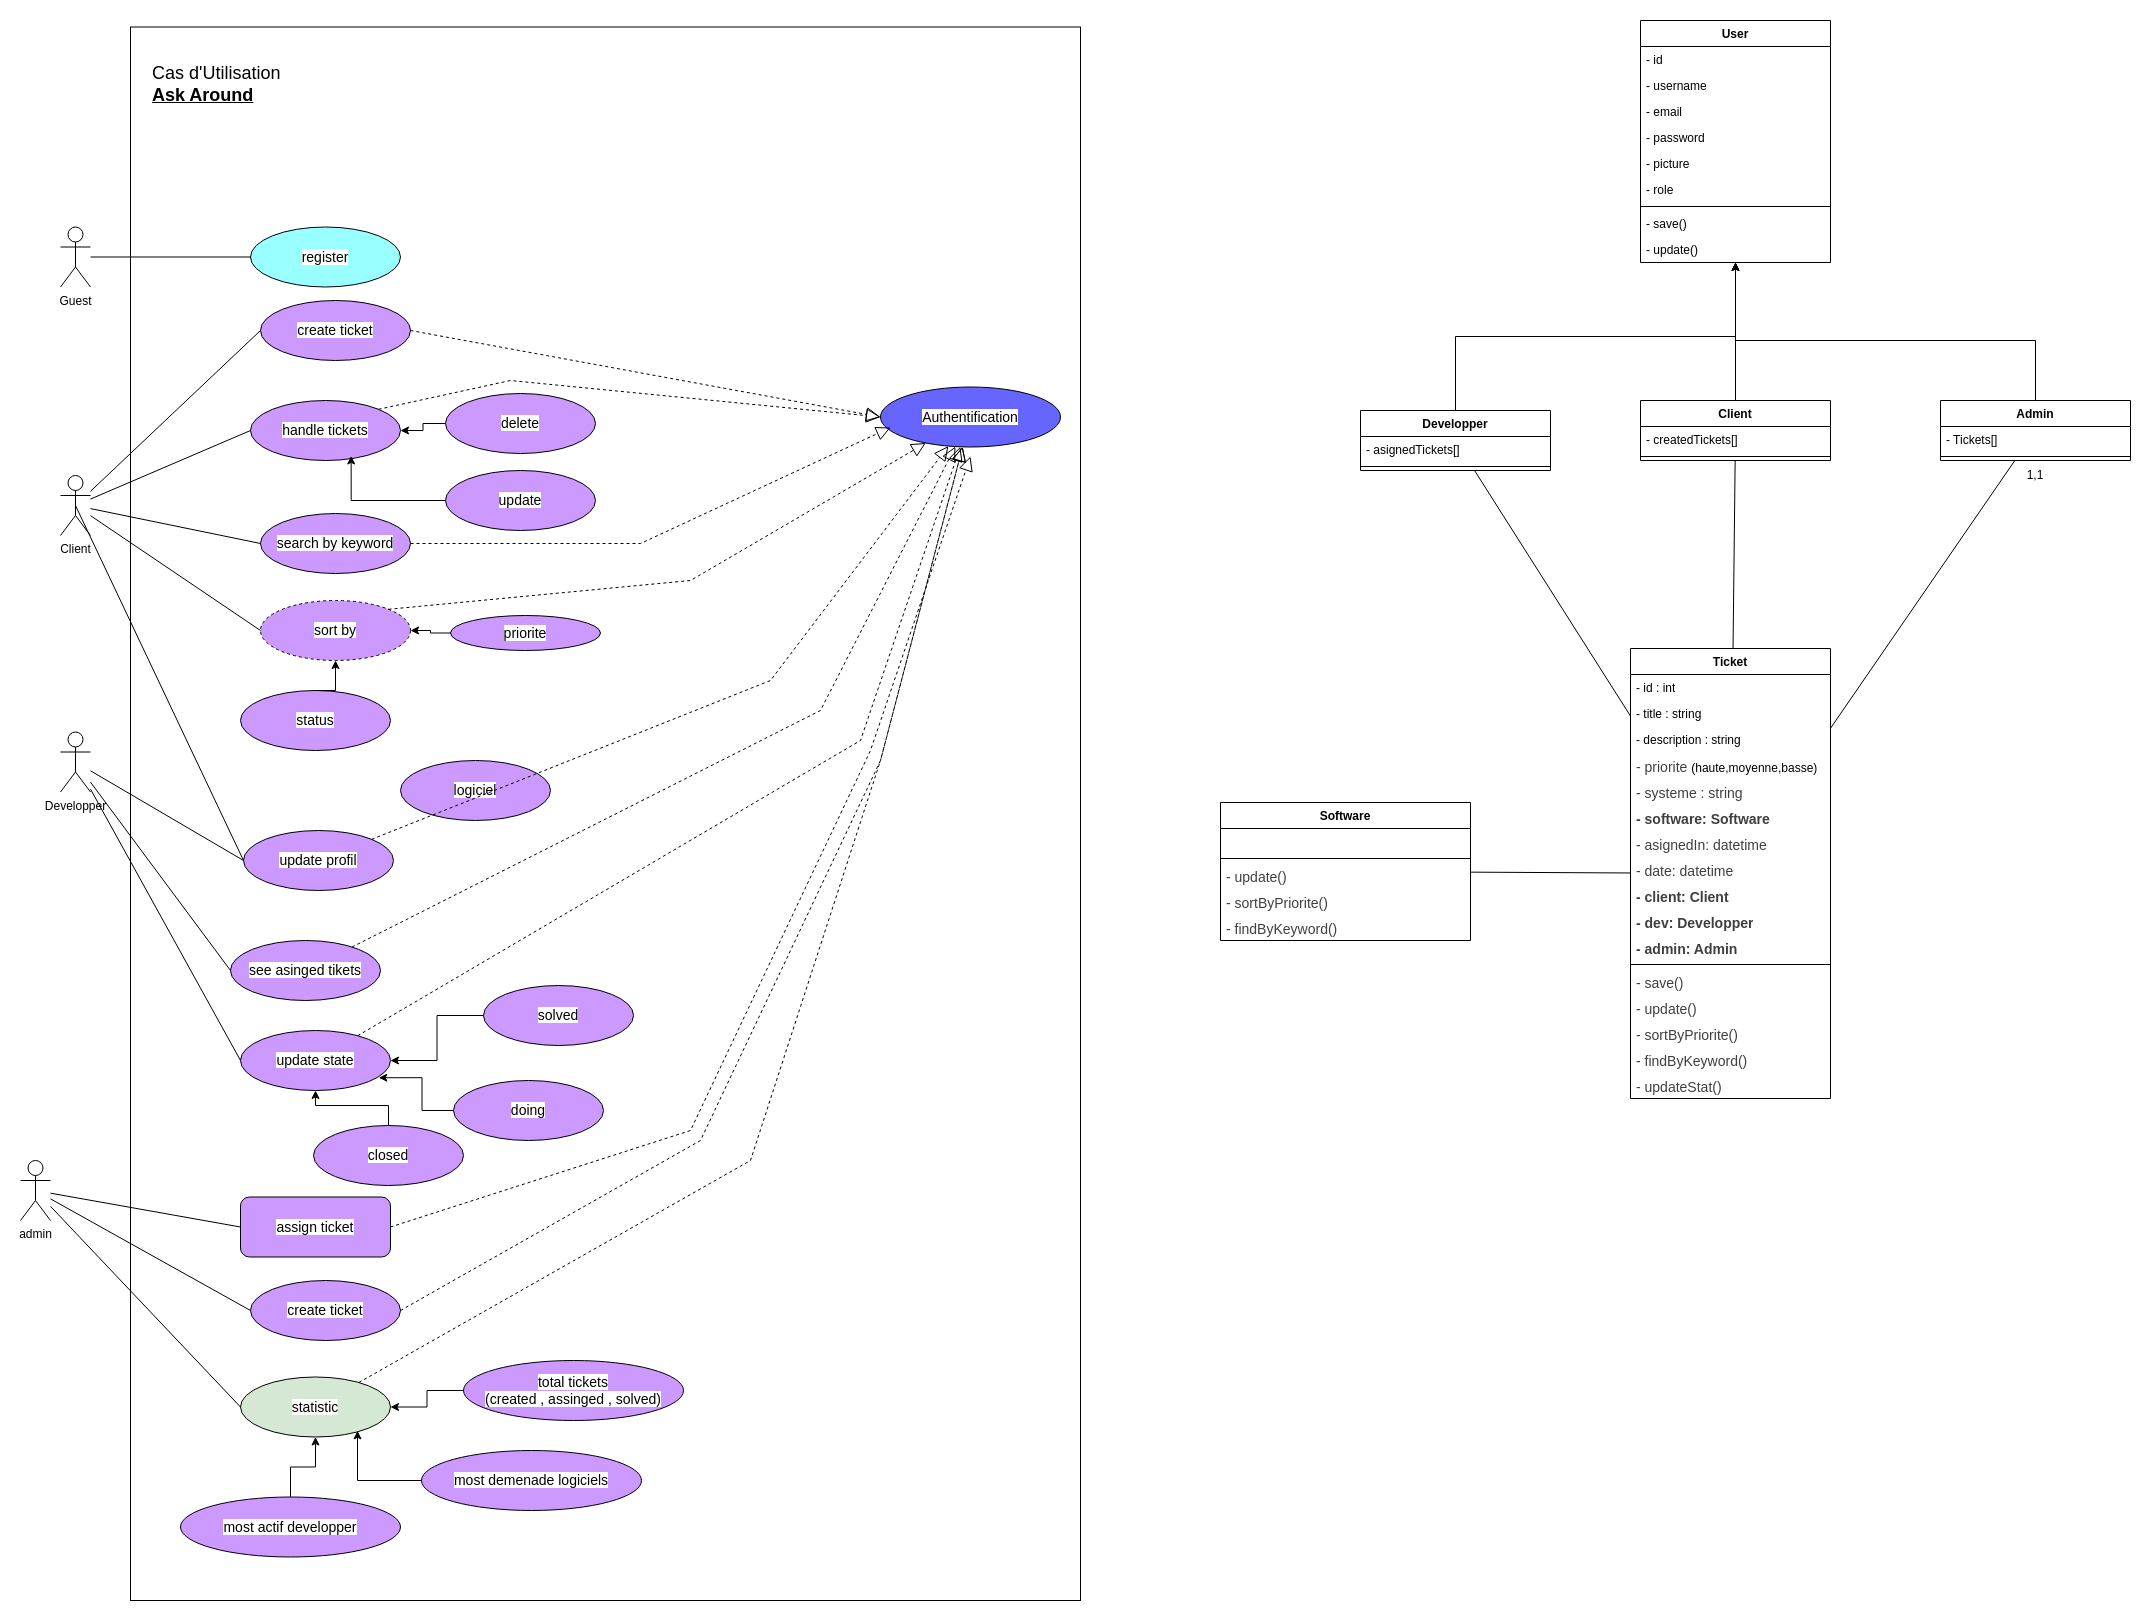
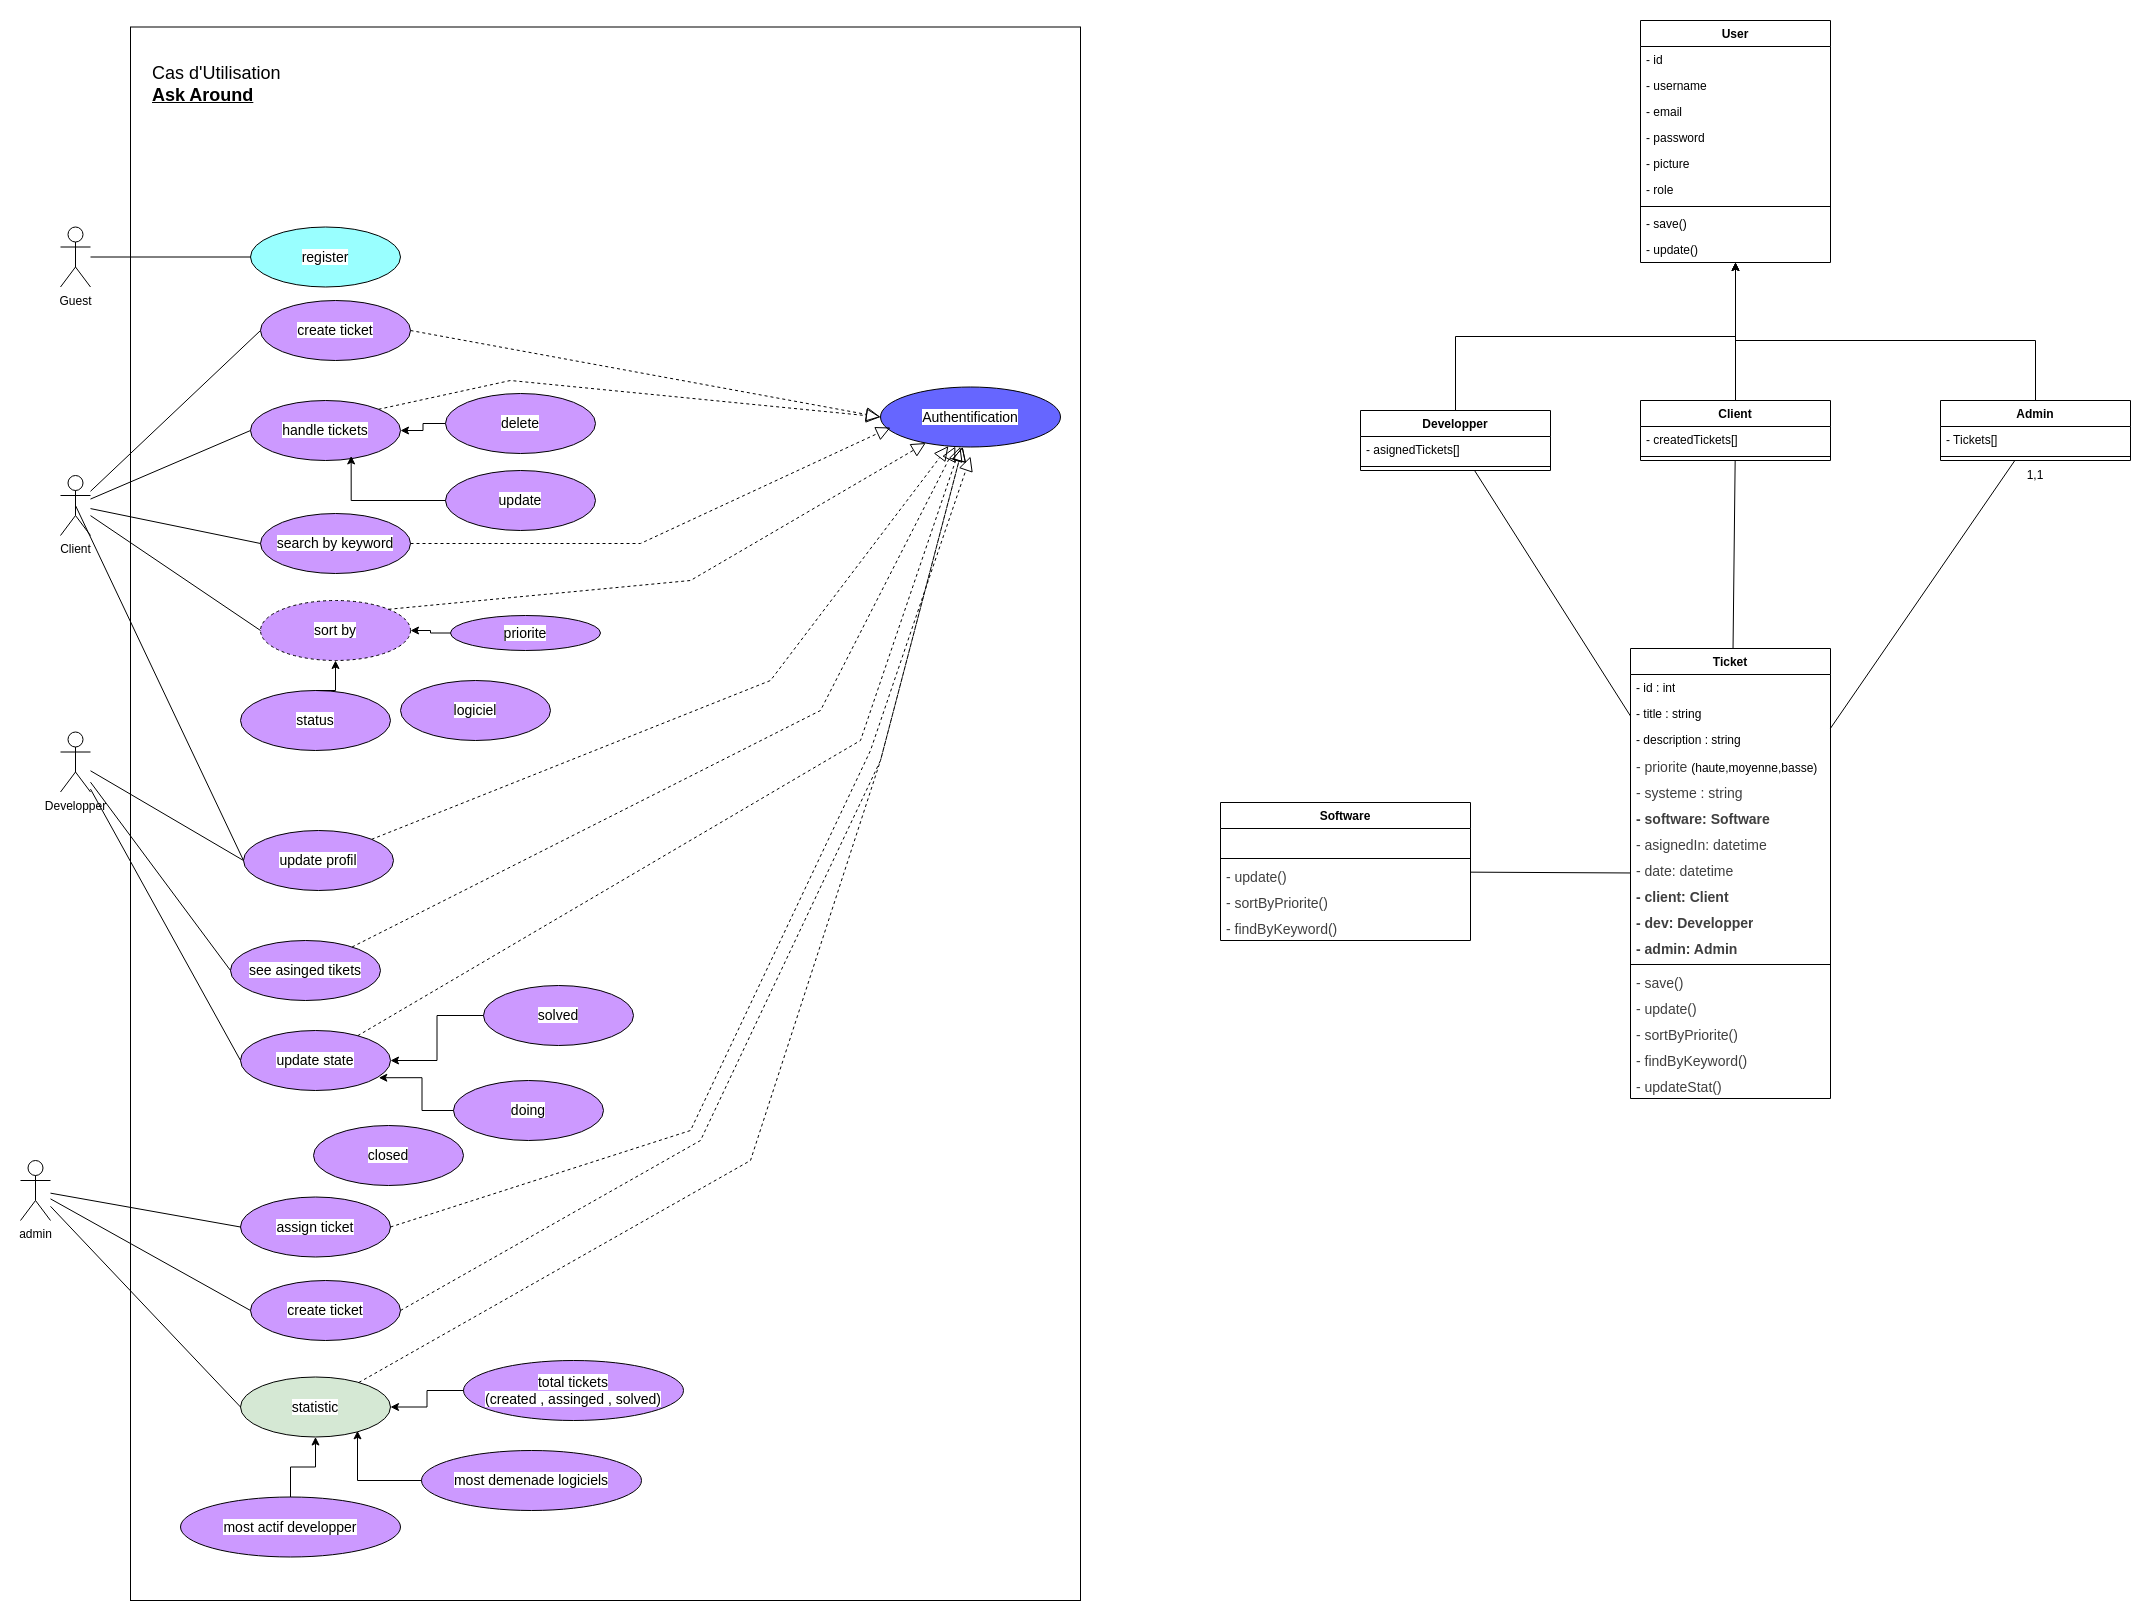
node "logiciel": moved (476, 791) -> (476, 711)
edge "closed" -> "update state": removed
node "assign ticket": shape rounded rectangle -> ellipse
